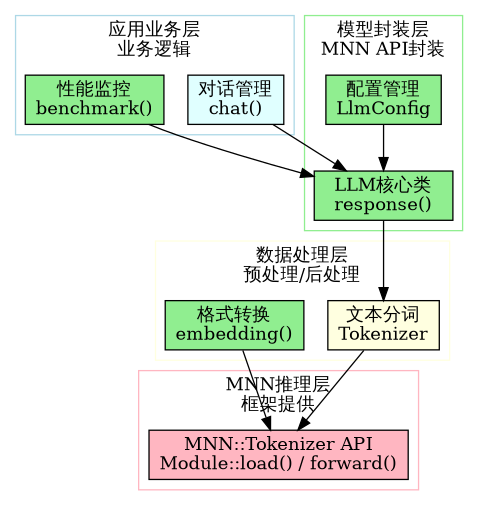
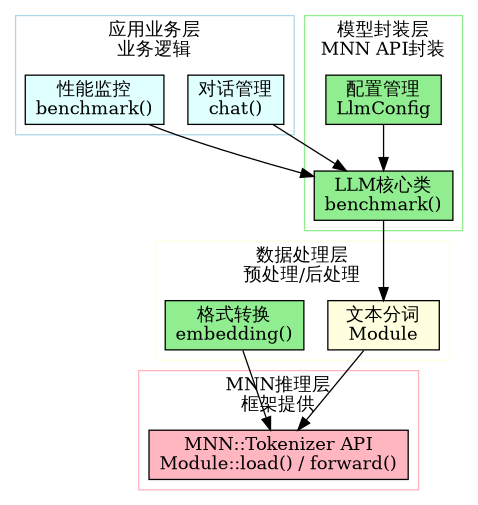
node "性能监控 benchmark()": fillcolor lightgreen -> lightcyan
node "LLM核心类 response()": label "LLM核心类 response()" -> "LLM核心类 benchmark()"
node "文本分词 Tokenizer": label "文本分词 Tokenizer" -> "文本分词 Module"
